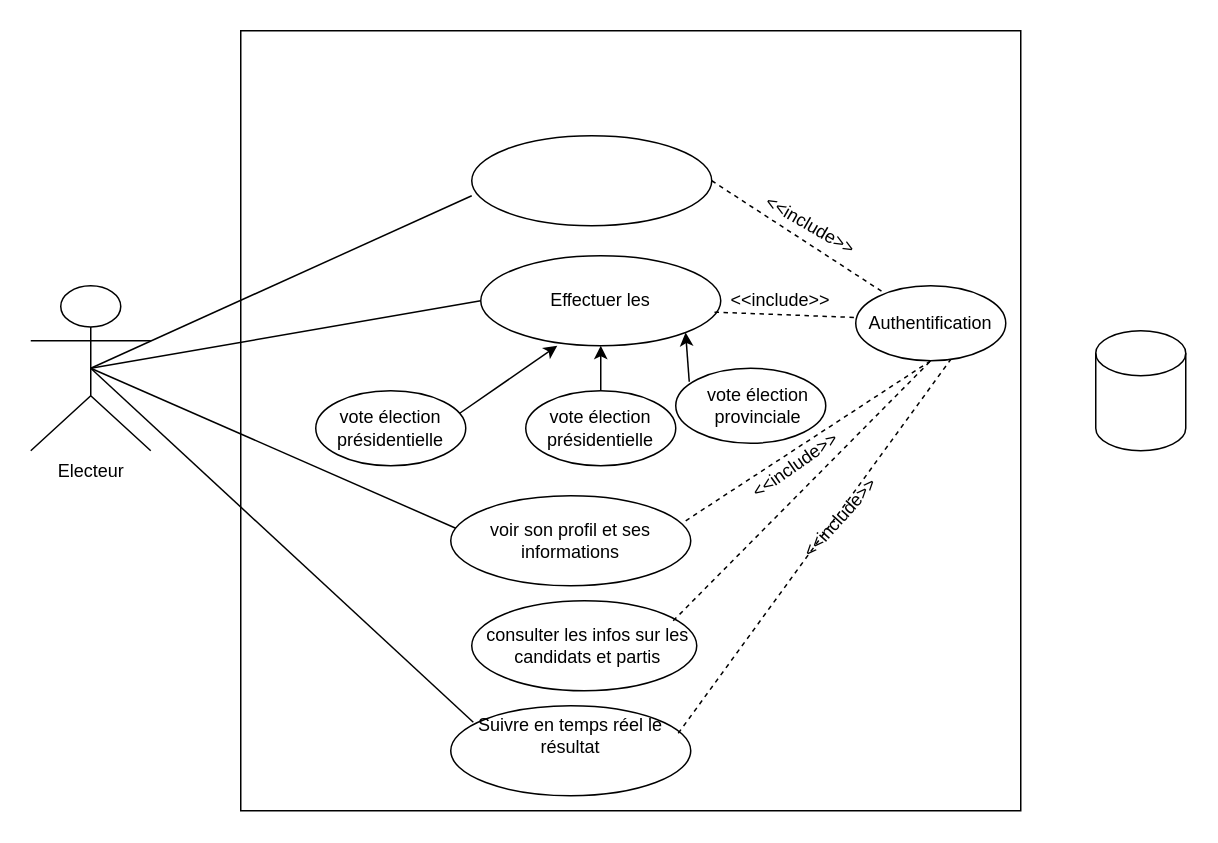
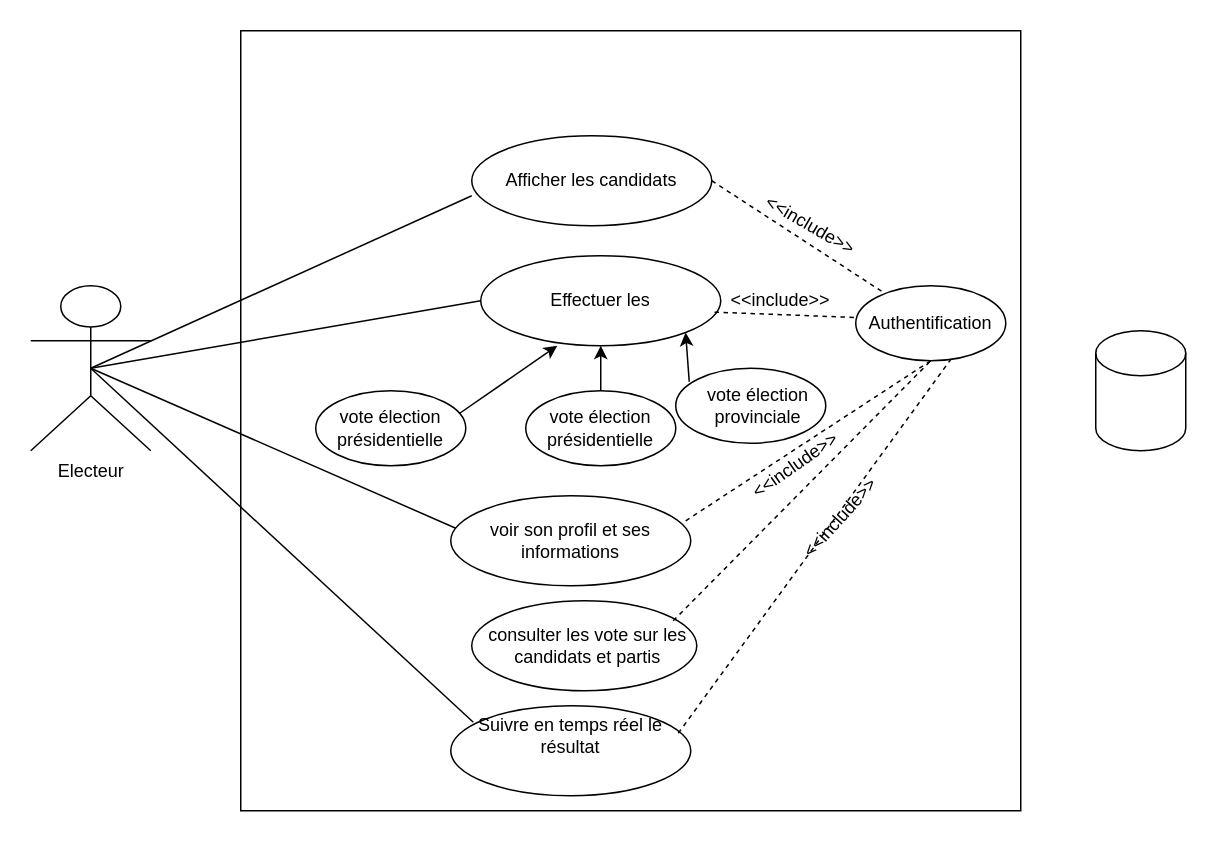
node "Afficher les candidats": added
node "consulter les infos sur les candidats et partis": label "consulter les infos sur les candidats et partis" -> "consulter les vote sur les candidats et partis"
